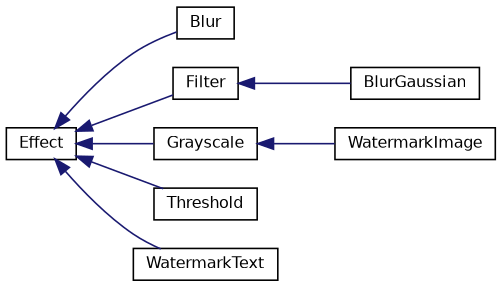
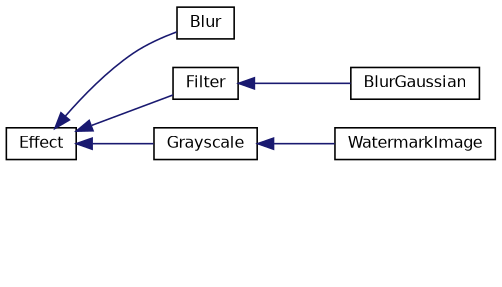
node "Threshold": removed
node "WatermarkText": removed
